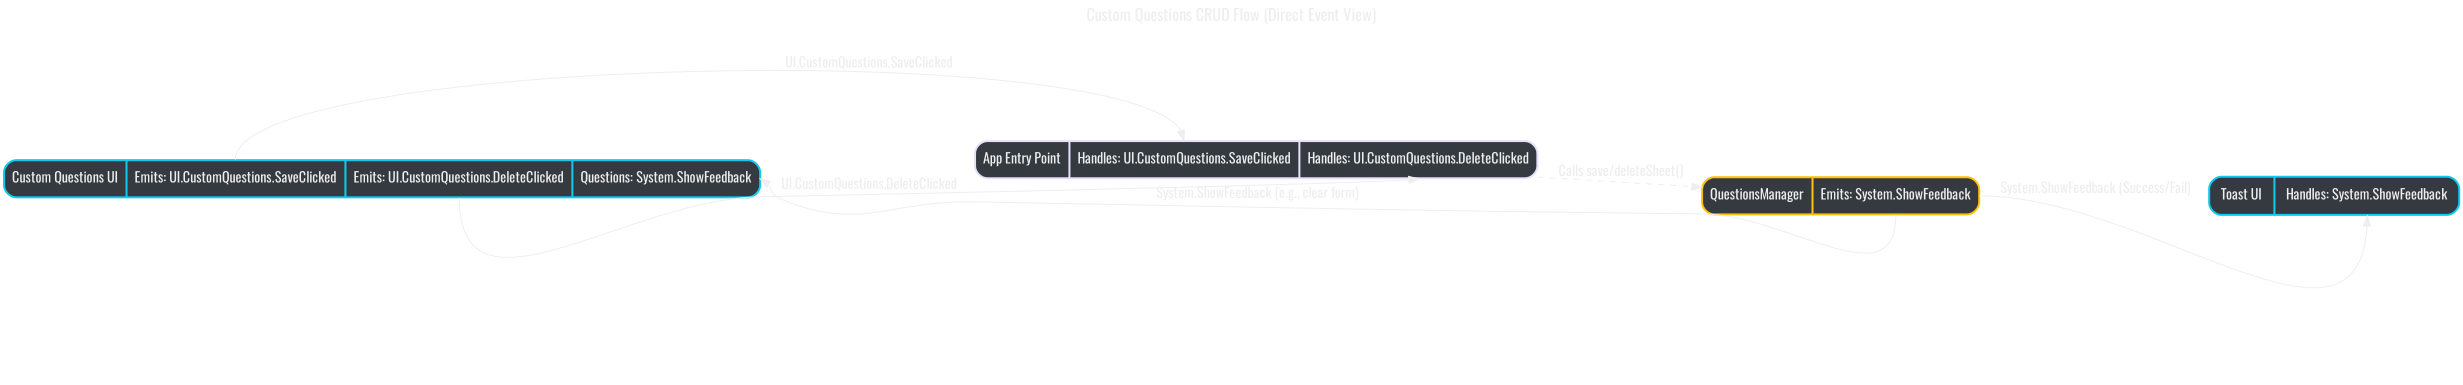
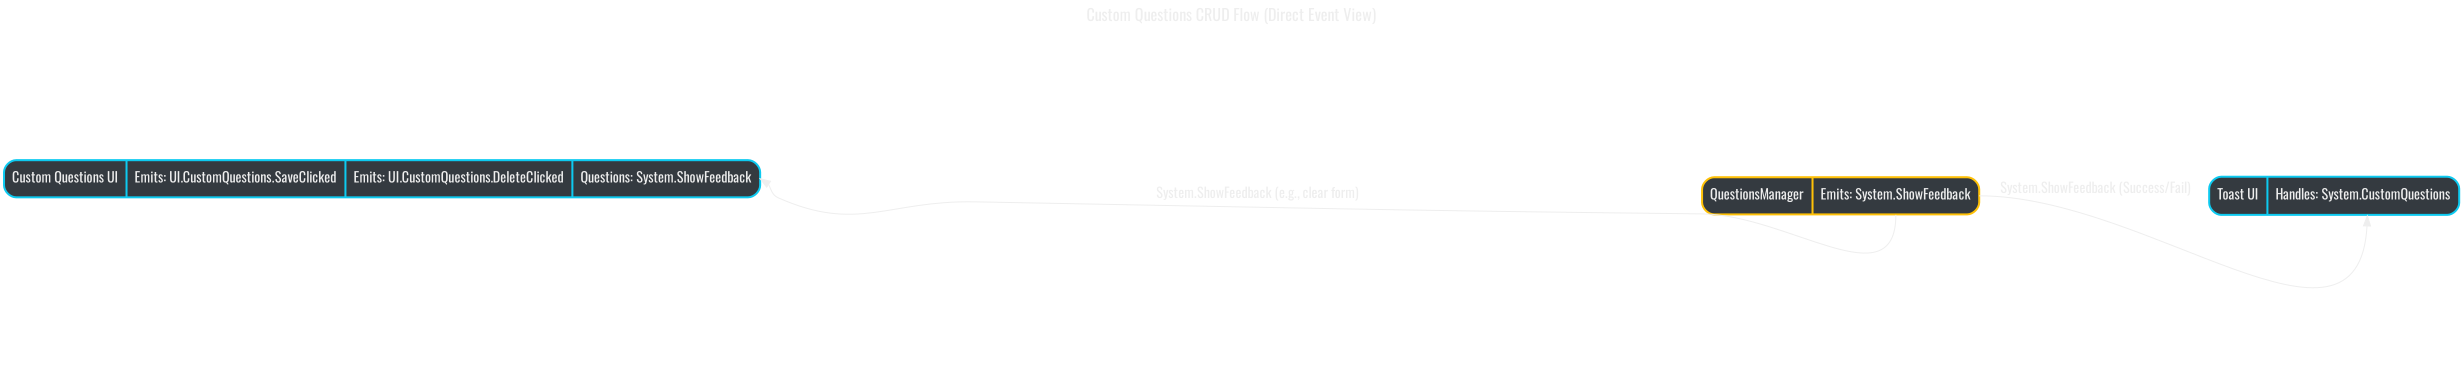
node "App Entry Point": removed
node "Toast UI": text "Handles: System.ShowFeedback" -> "Handles: System.CustomQuestions"
